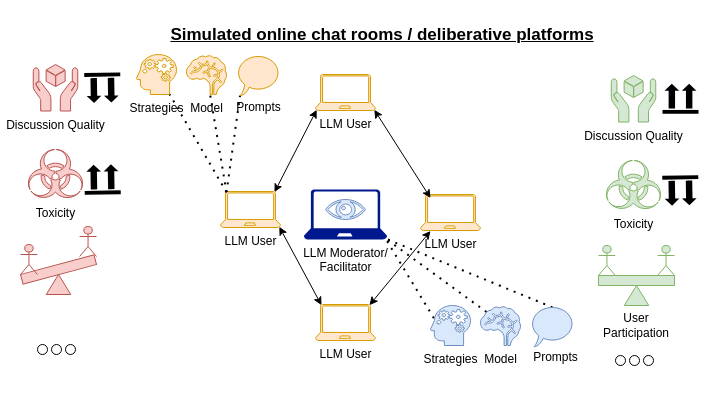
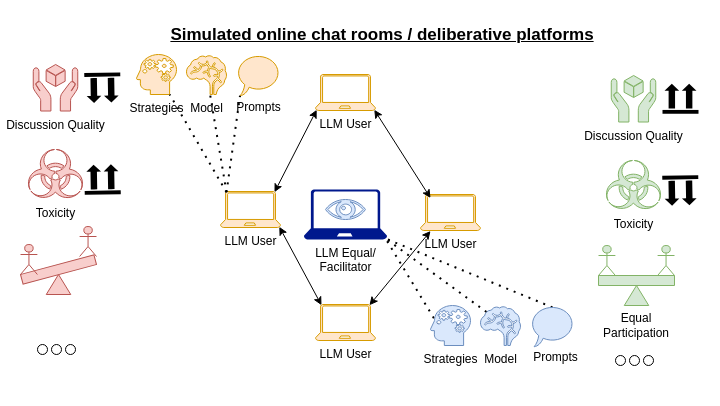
node "LLM Moderator/ Facilitator": label "LLM Moderator/ Facilitator" -> "LLM Equal/ Facilitator"
node "User Participation": label "User Participation" -> "Equal Participation"
